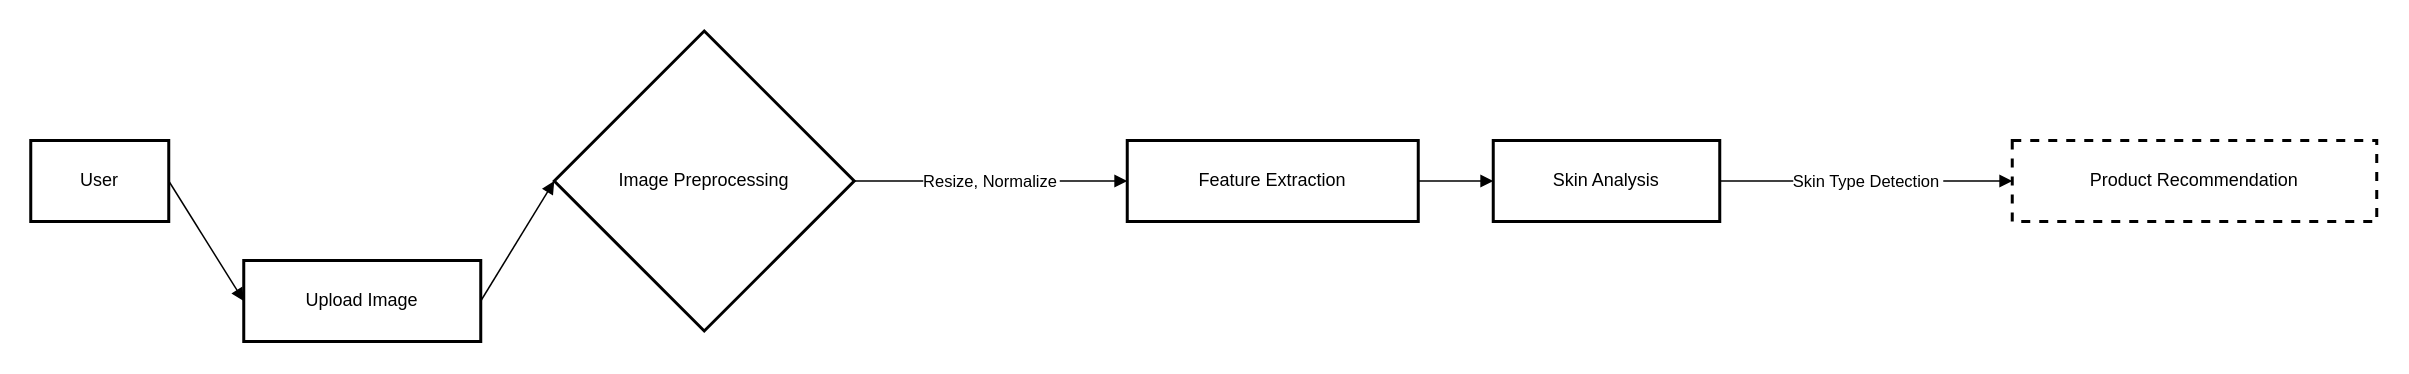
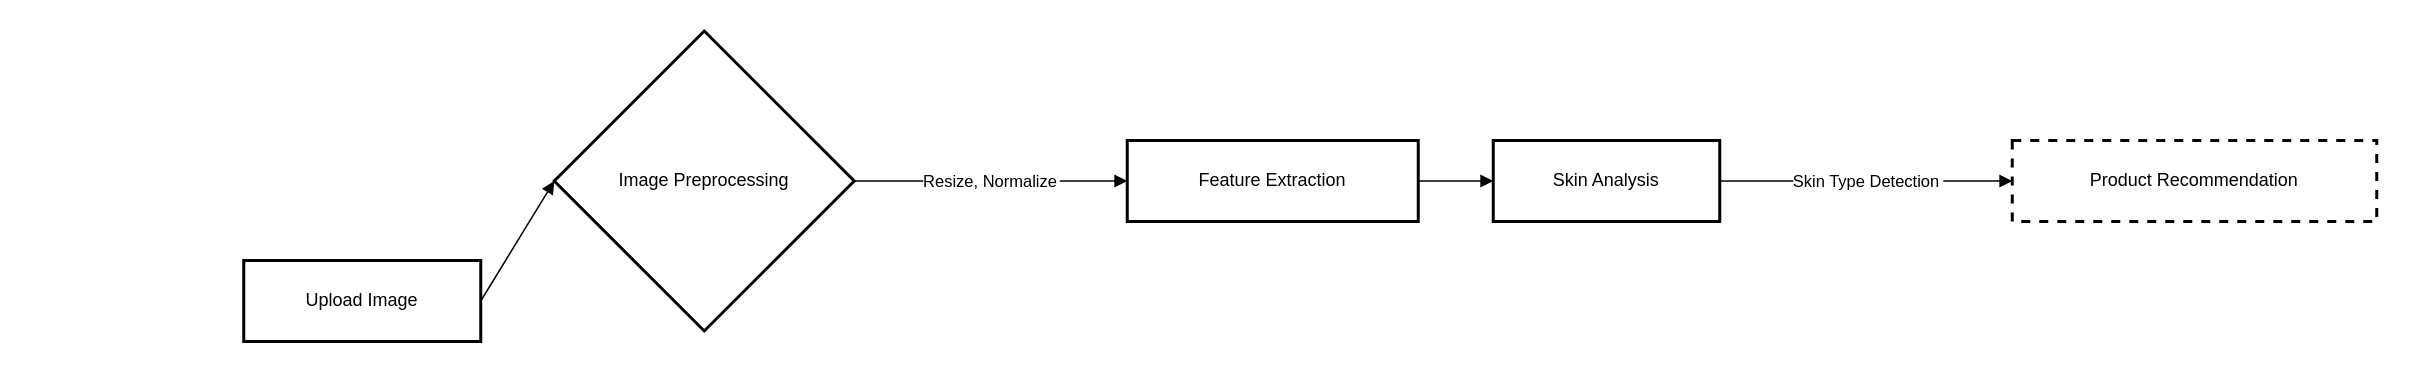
node "User": removed
edge "User" -> "Upload Image": removed
